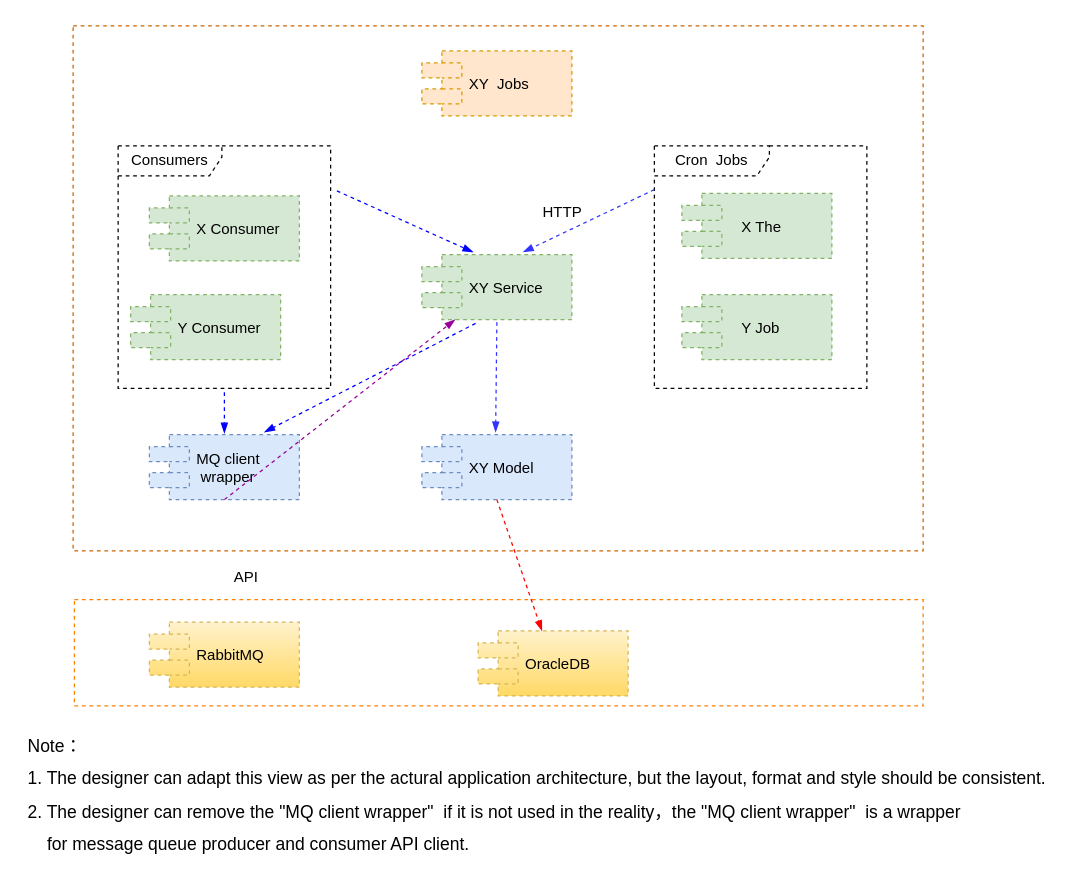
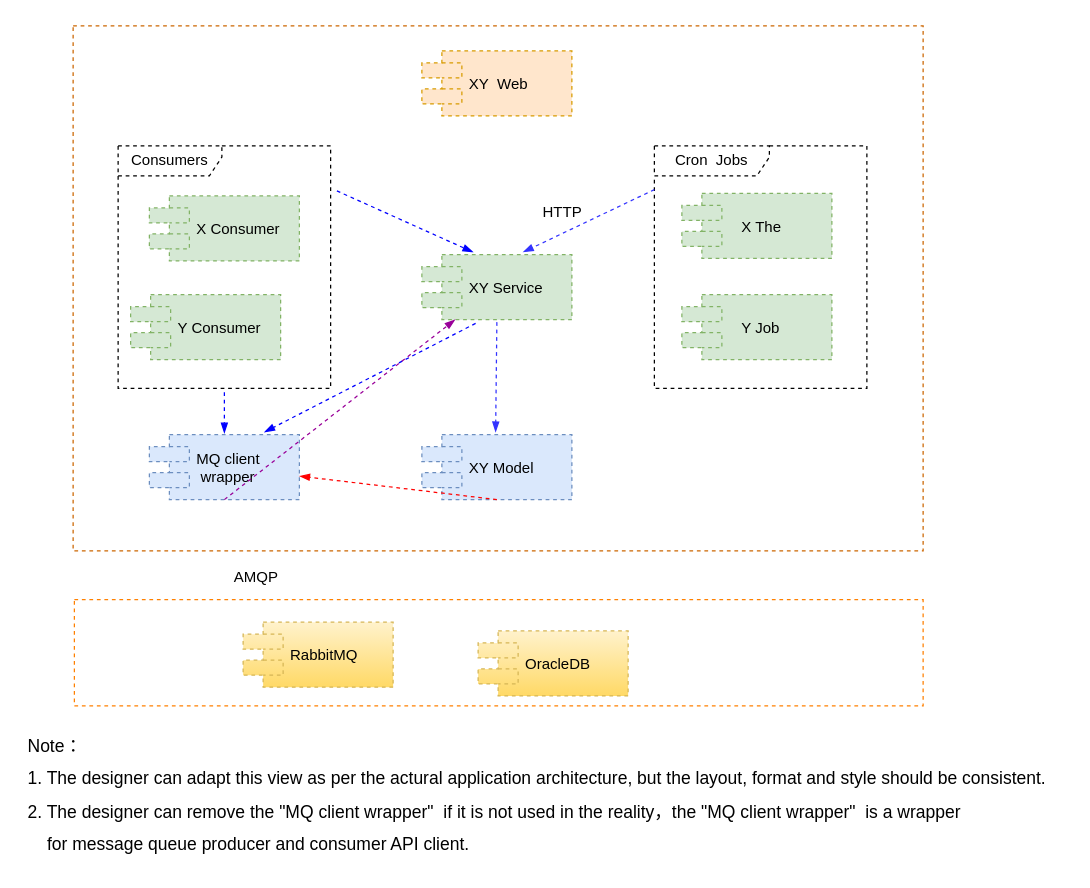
node "XY Jobs": label "XY Jobs" -> "XY Web"
edge "XY Model" -> "OracleDB": now "XY Model" -> "MQ client wrapper"
node "API": label "API" -> "AMQP"
node "RabbitMQ": moved (224, 654) -> (318, 654)
